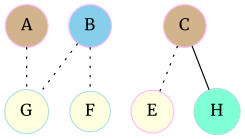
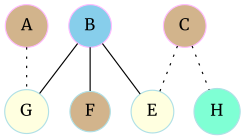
edge "C" -- "H": style solid -> dotted
edge "B" -- "G": style dotted -> solid
edge "B" -- "F": style dotted -> solid
edge "B" -- "E": added
node "F": fillcolor lightyellow -> tan
node "E": color plum1 -> powderblue
